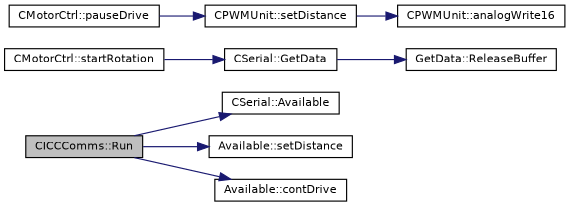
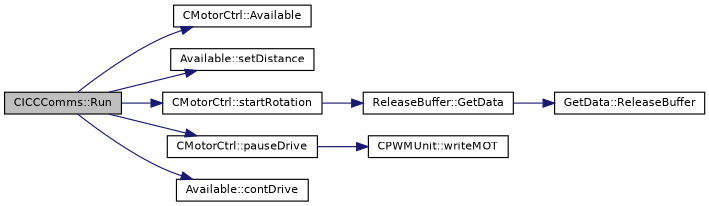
node "CPWMUnit::setDistance": label "CPWMUnit::setDistance" -> "CPWMUnit::writeMOT"
node "CPWMUnit::analogWrite16": removed
node "CSerial::GetData": label "CSerial::GetData" -> "ReleaseBuffer::GetData"
edge "CICCComms::Run" -> "CMotorCtrl::startRotation": added
node "CSerial::Available": label "CSerial::Available" -> "CMotorCtrl::Available"
edge "CICCComms::Run" -> "CMotorCtrl::pauseDrive": added
